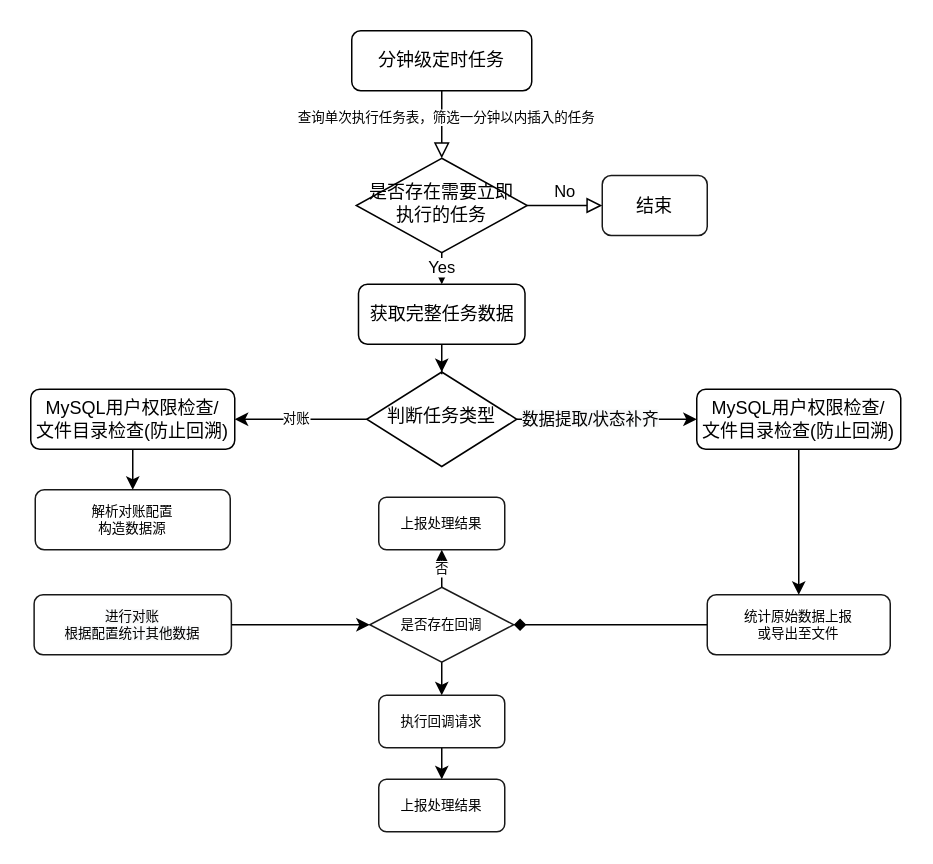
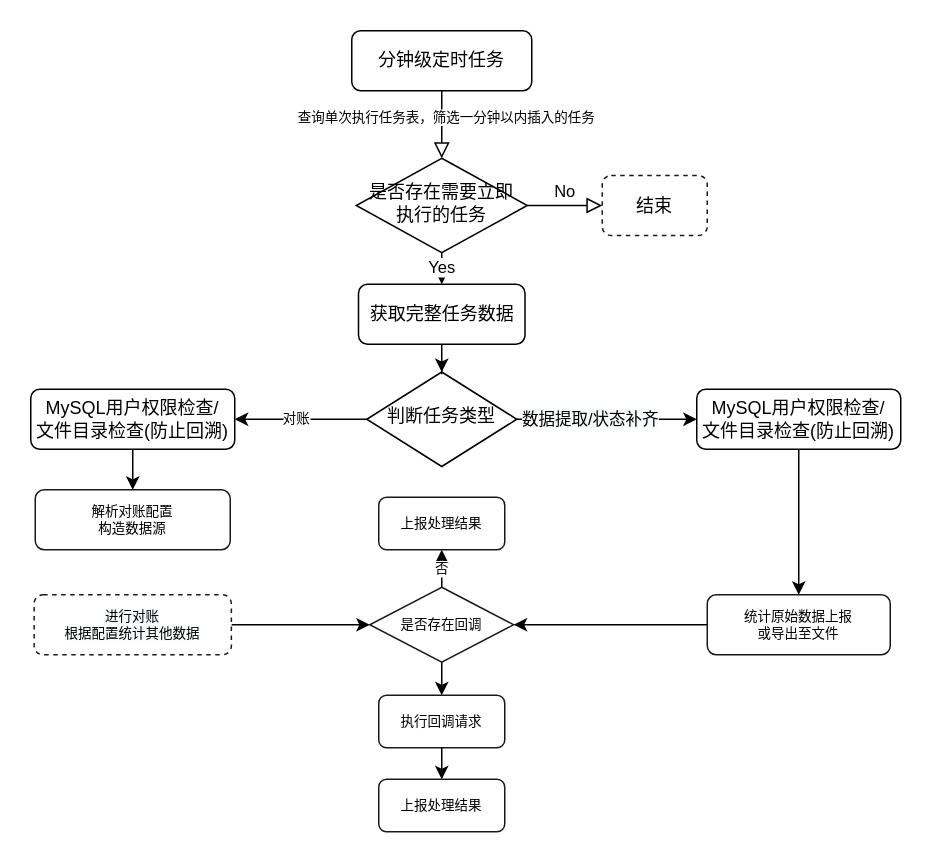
node "结束": style solid -> dashed
node "进行对账根据配置统计其他数据": style solid -> dashed
edge "统计原始数据上报 或导出至文件" -> "是否存在回调": arrowhead diamond -> classic
